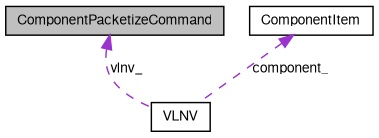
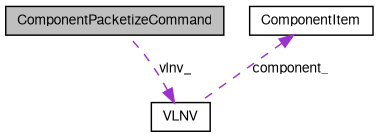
edge "VLNV" -> "ComponentPacketizeCommand": reversed
